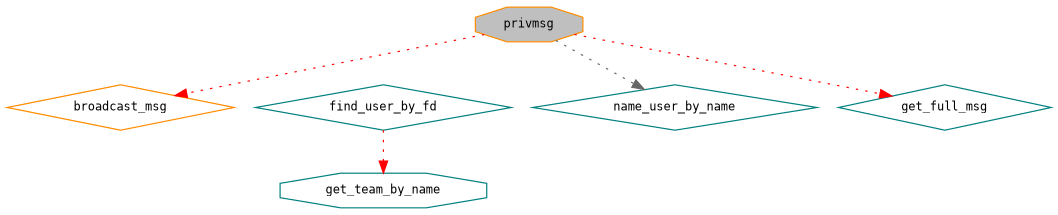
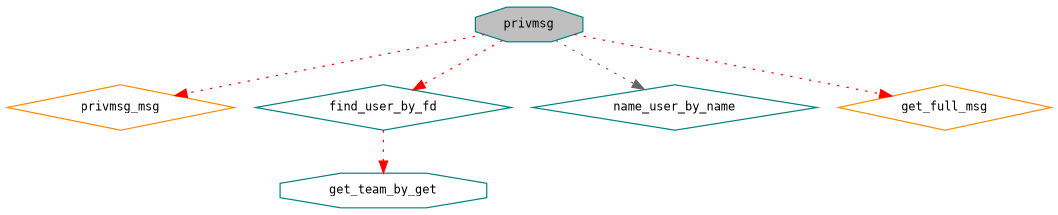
node "privmsg": color darkorange -> teal
edge "privmsg" -> "find_user_by_fd": added
node "broadcast_msg": label "broadcast_msg" -> "privmsg_msg"
node "get_full_msg": color teal -> darkorange
node "get_team_by_name": label "get_team_by_name" -> "get_team_by_get"
